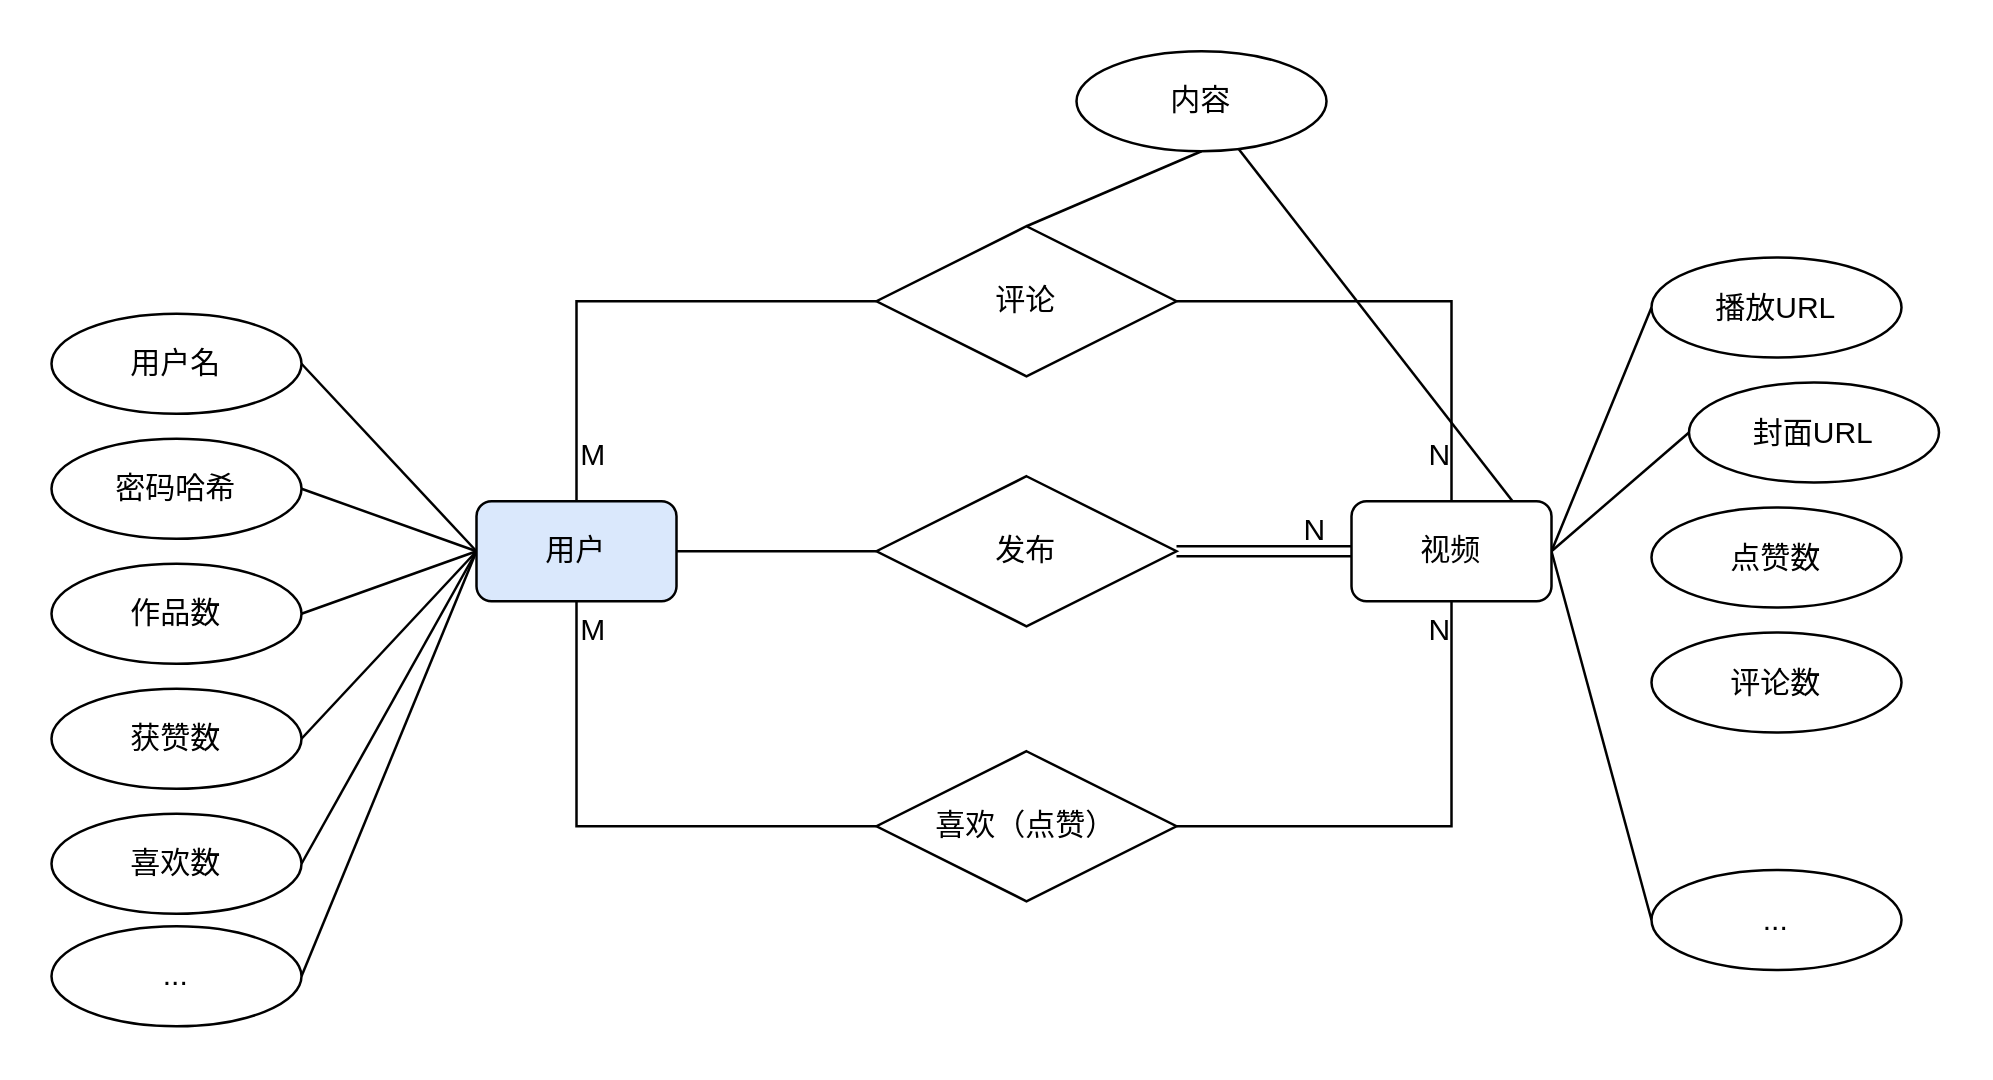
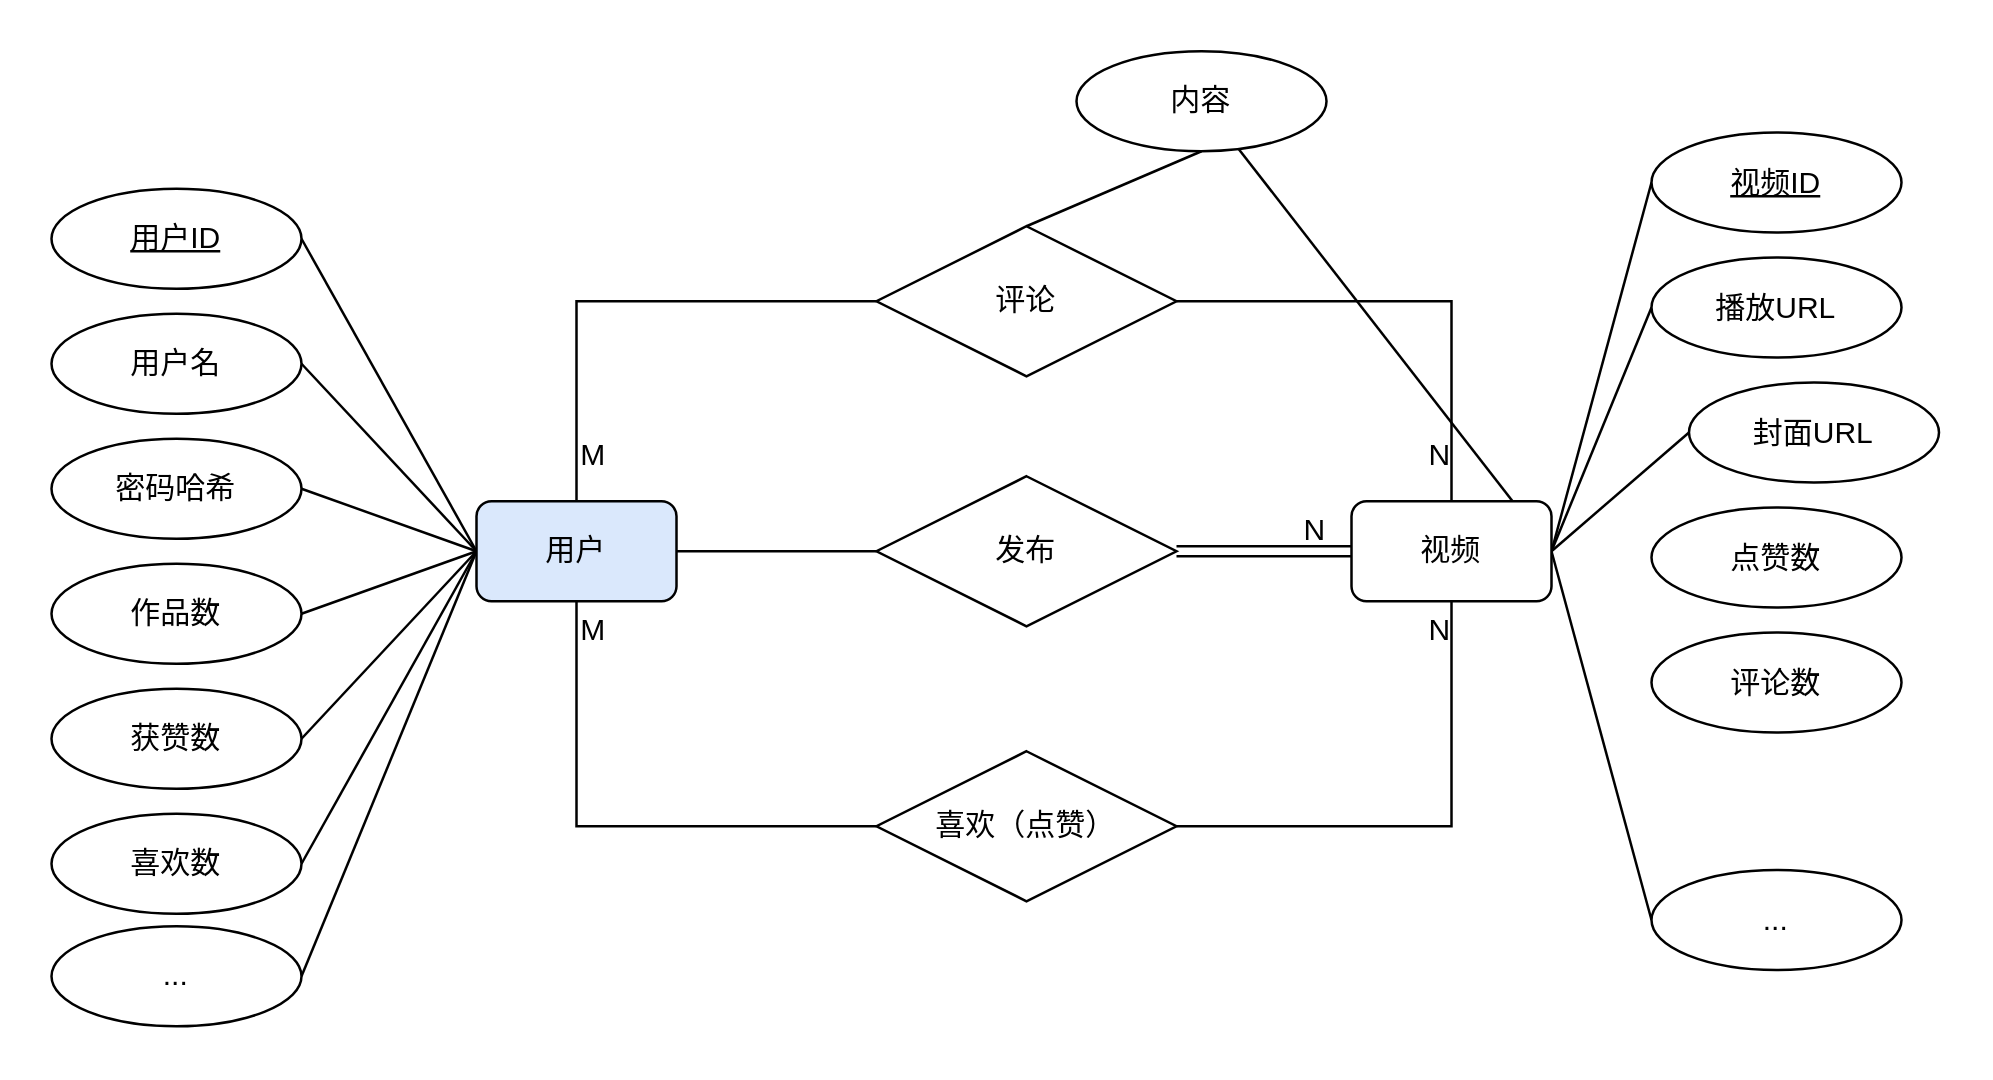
node "视频ID": added
node "用户ID": added
edge "视频ID" -- "视频": added
edge "用户ID" -- "用户": added
